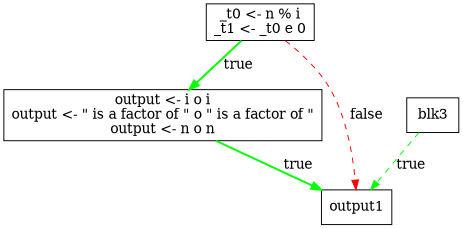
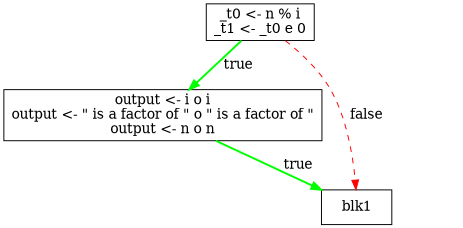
node "blk3": removed
node "output1": label "output1" -> "blk1"
